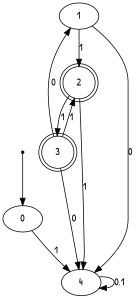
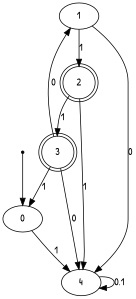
edge "3" -> "2": now "3" -> "0"
